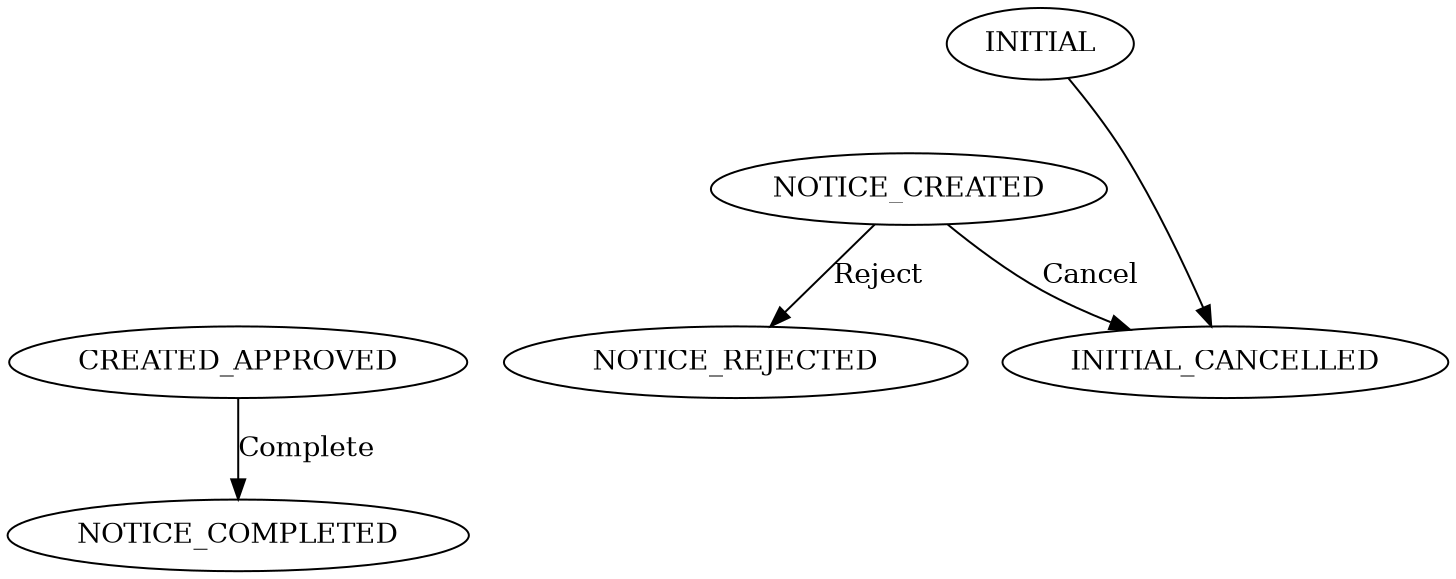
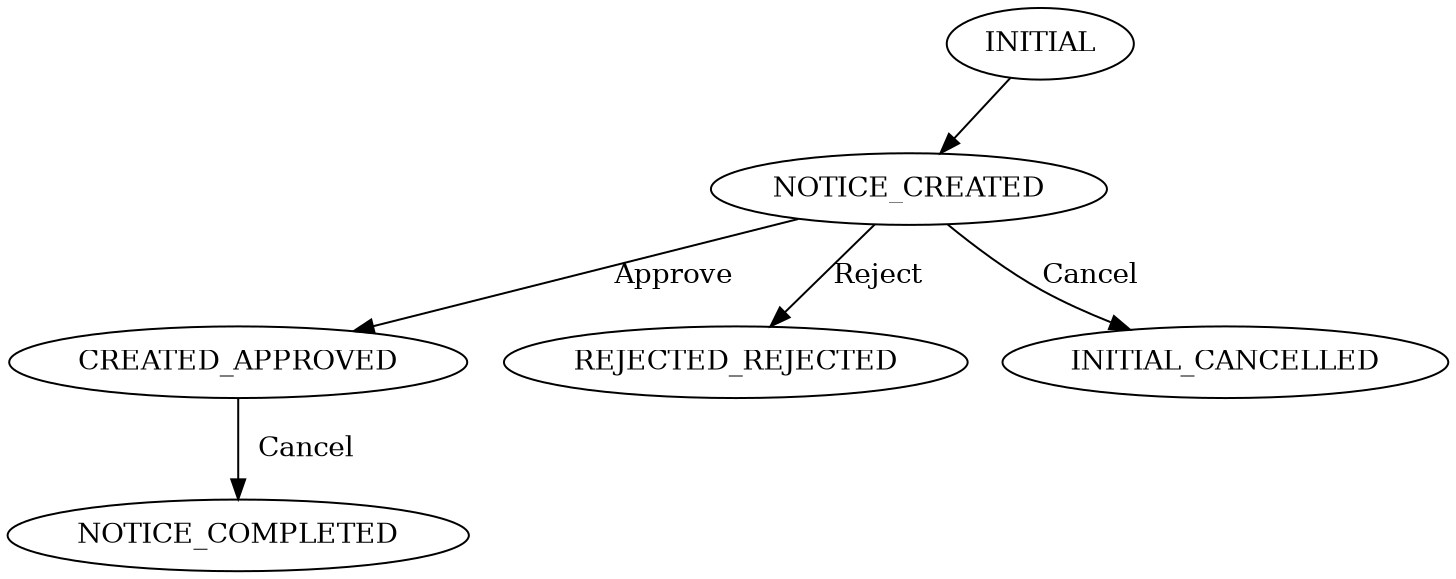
edge "INITIAL" -> "INITIAL_CANCELLED": now "INITIAL" -> "NOTICE_CREATED"
edge "NOTICE_CREATED" -> "CREATED_APPROVED": added, label "Approve"
node "NOTICE_REJECTED": label "NOTICE_REJECTED" -> "REJECTED_REJECTED"
edge "CREATED_APPROVED" -> "NOTICE_COMPLETED": label "Complete" -> "Cancel"
